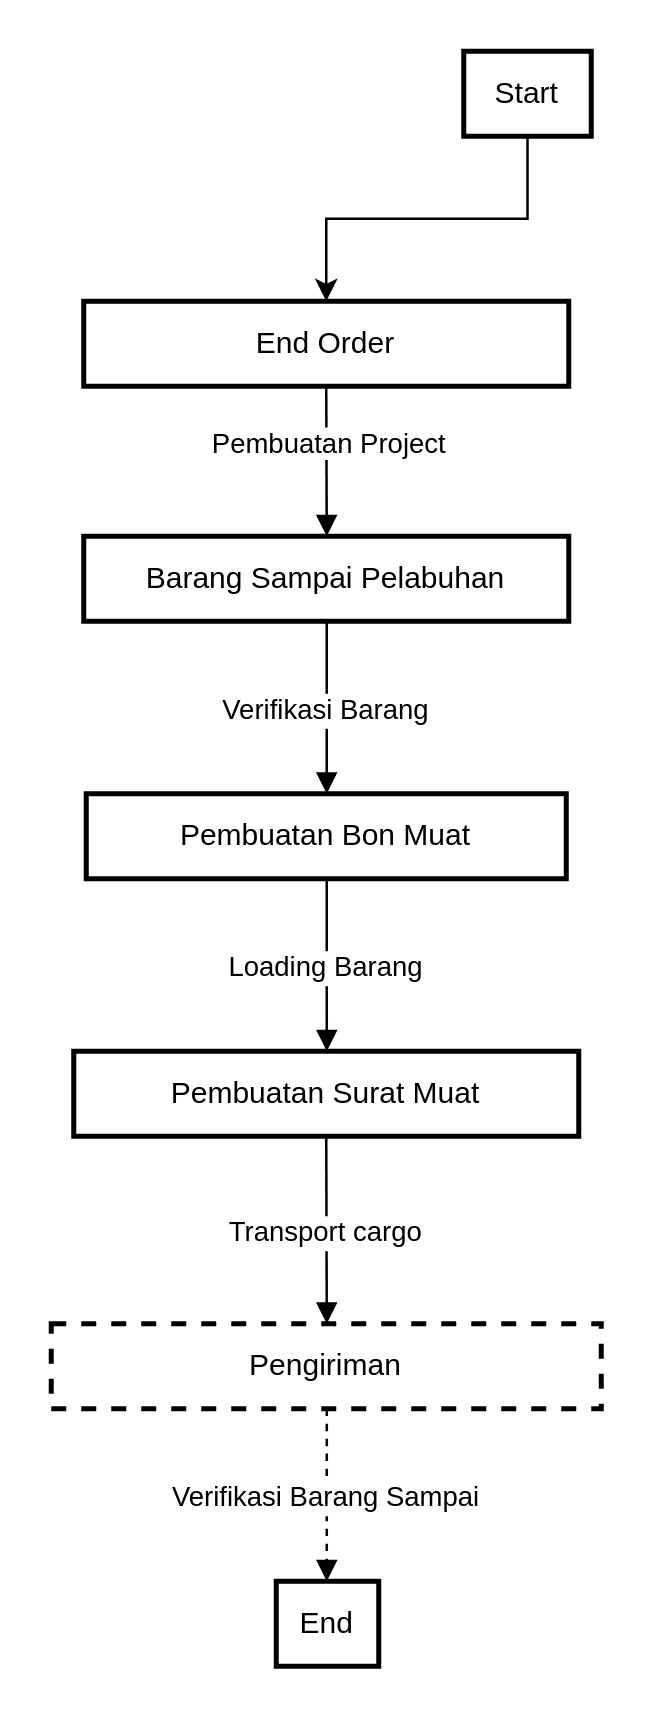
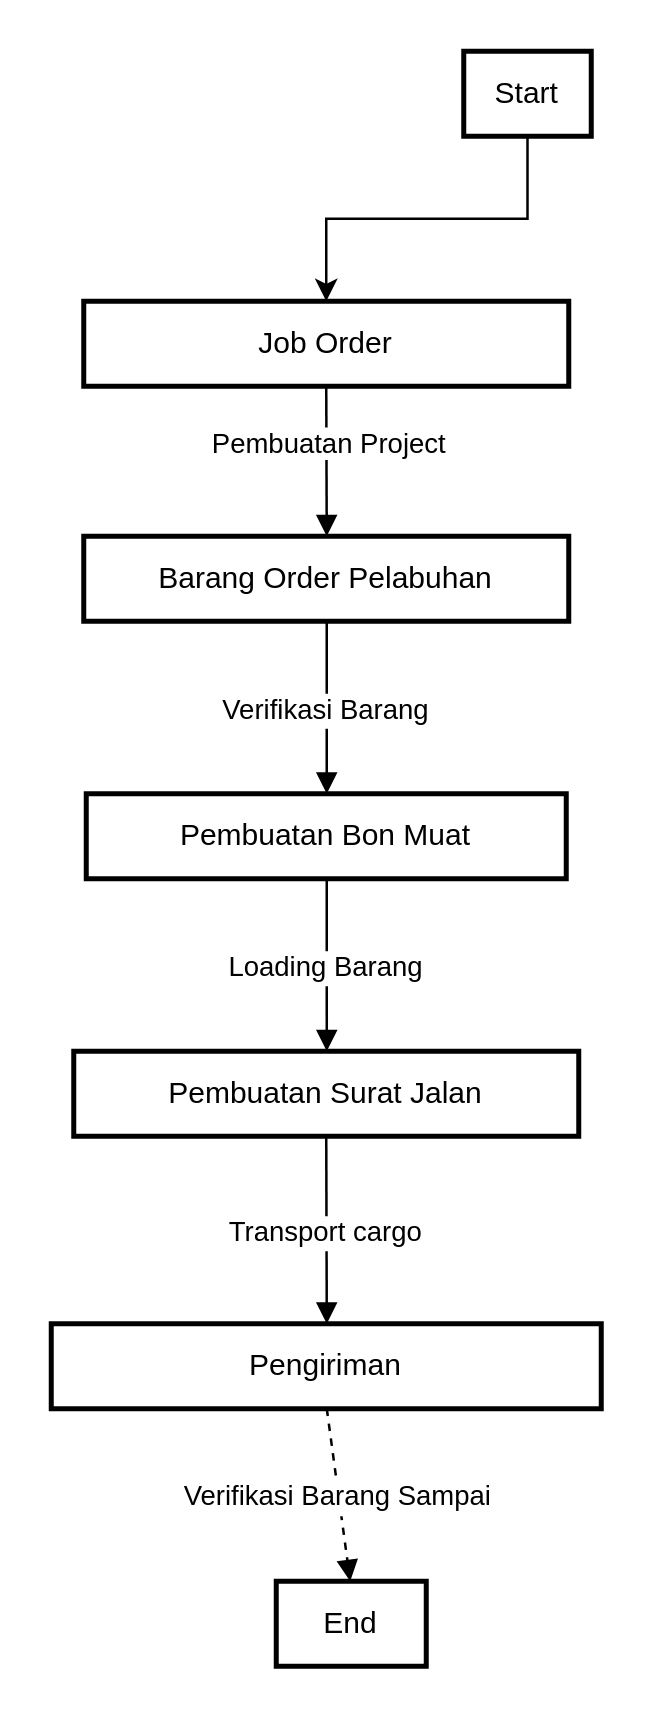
node "End Order": label "End Order" -> "Job Order"
node "Barang Sampai Pelabuhan": label "Barang Sampai Pelabuhan" -> "Barang Order Pelabuhan"
node "Pembuatan Surat Muat": label "Pembuatan Surat Muat" -> "Pembuatan Surat Jalan"
node "Pengiriman": style dashed -> solid
node "End": size 103x85 -> 150x85
